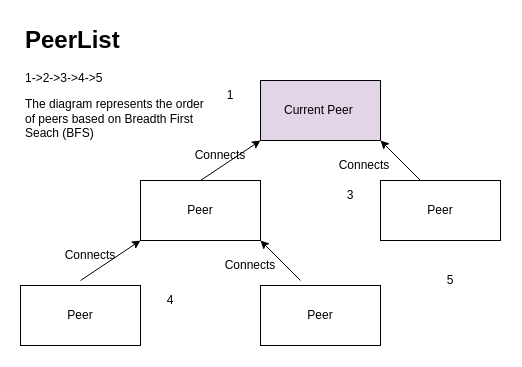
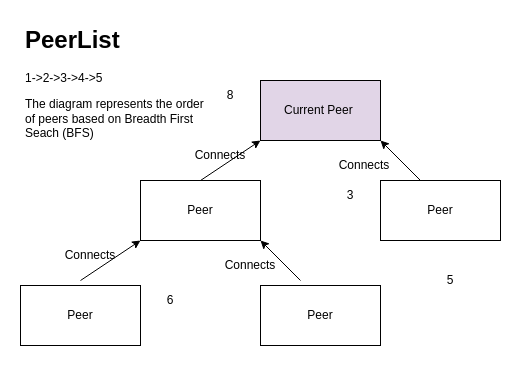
node "1": label "1" -> "8"
node "4": label "4" -> "6"
